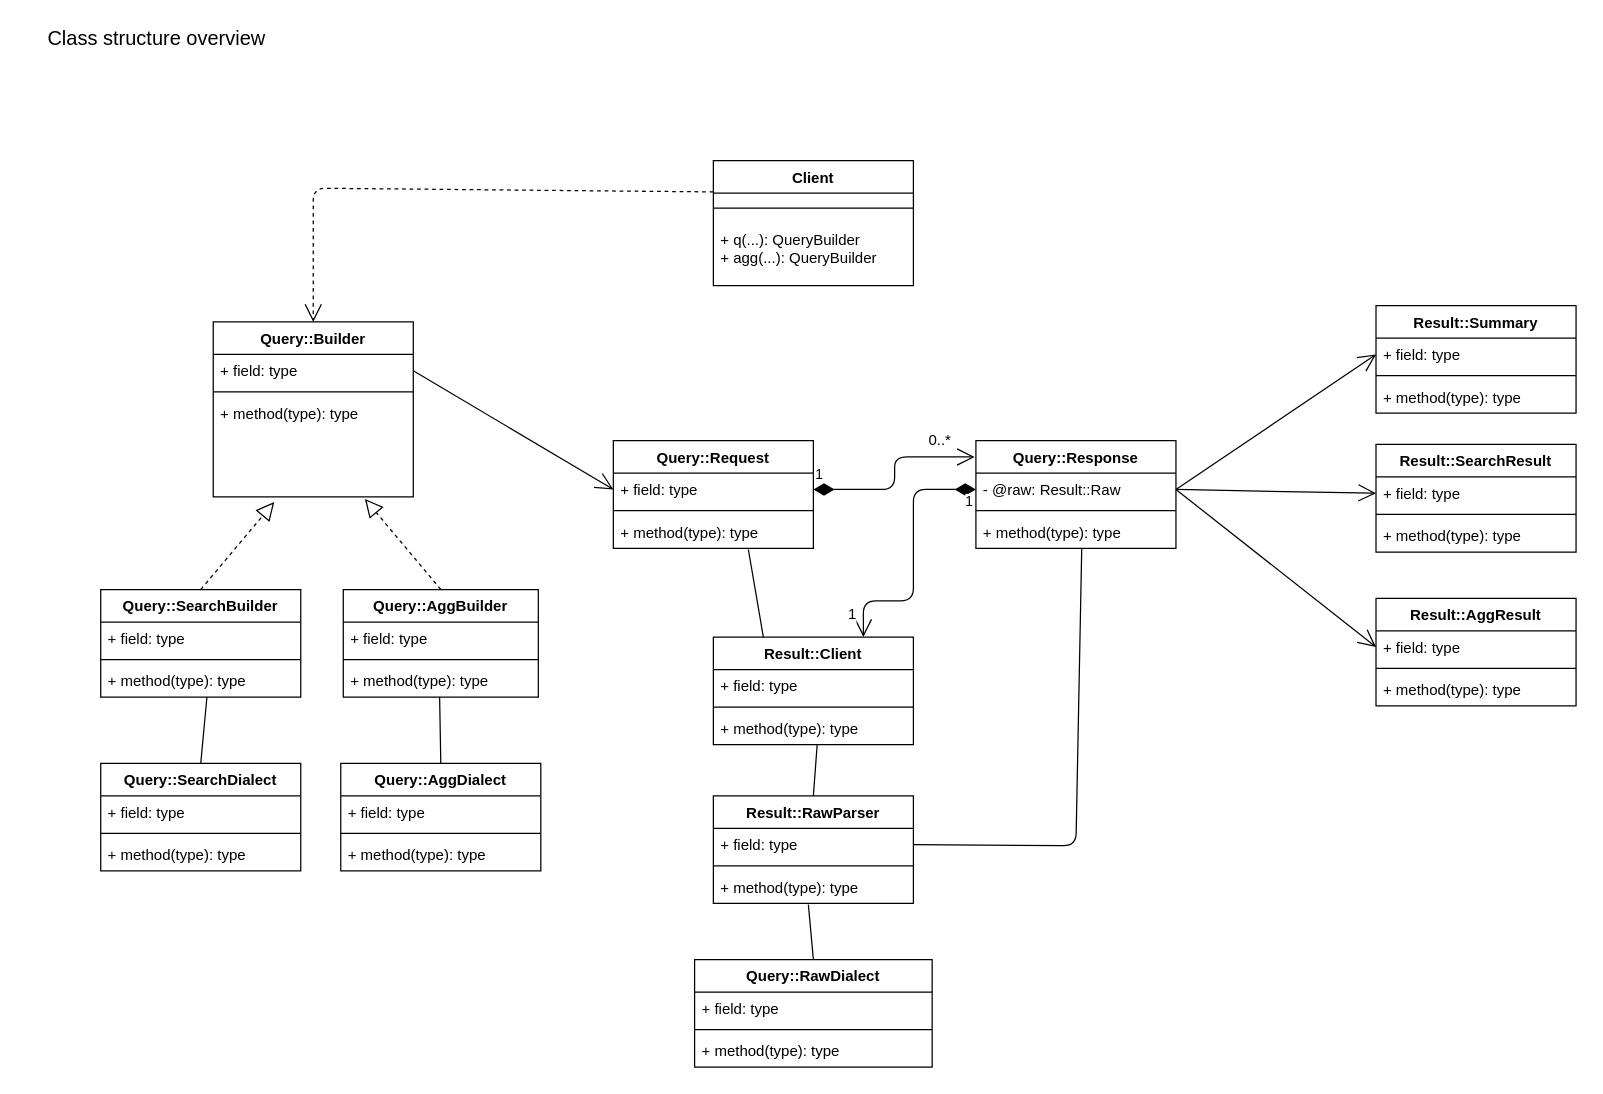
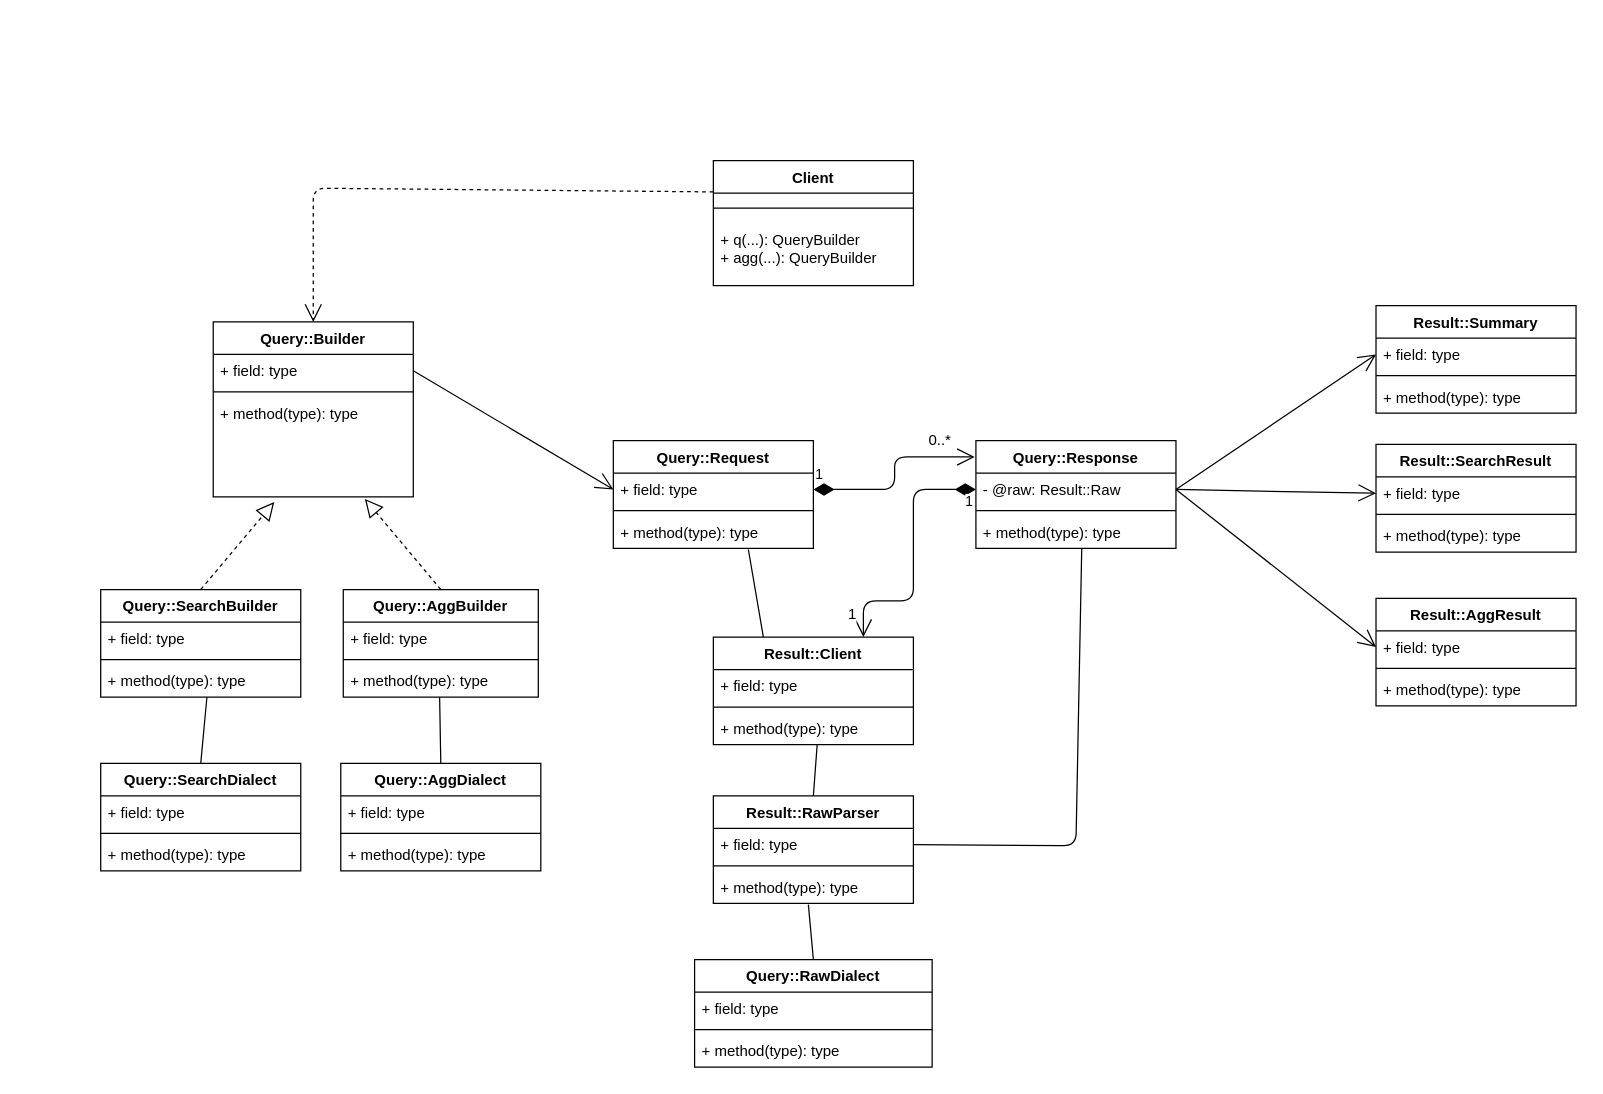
node "Class structure overview": removed
